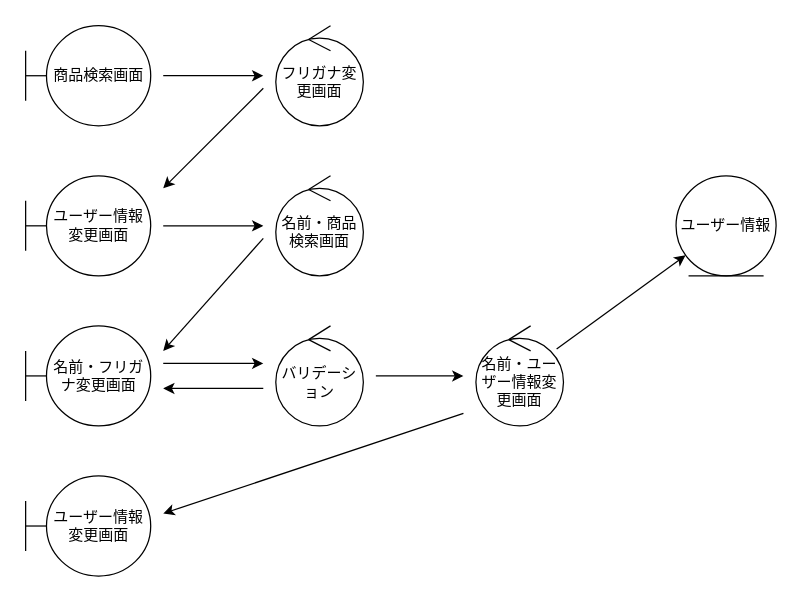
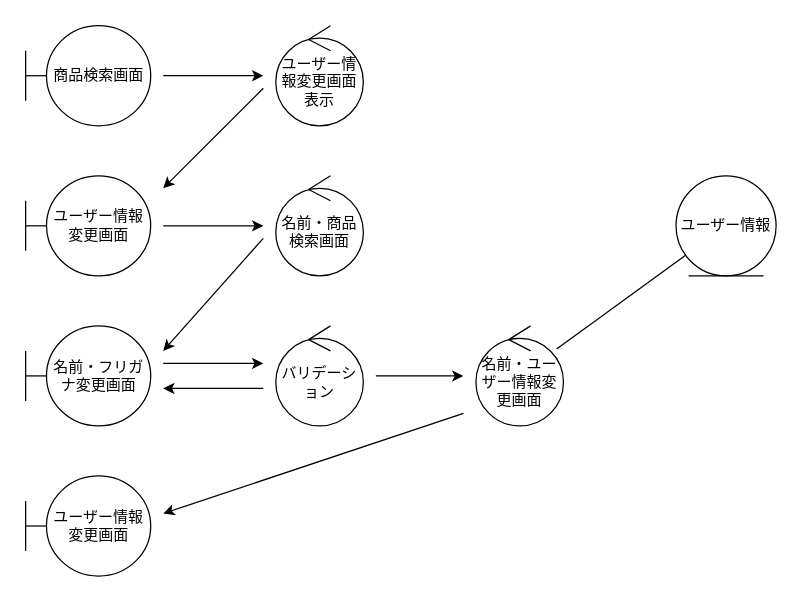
node "フリガナ変更画面": label "フリガナ変更画面" -> "ユーザー情報変更画面表示"
edge "名前・ユーザー情報変更画面" -> "ユーザー情報": arrowhead classic -> none
